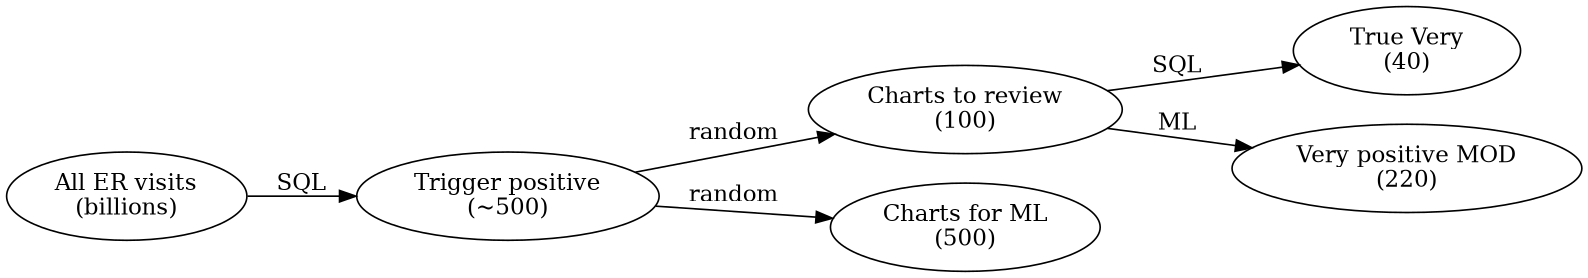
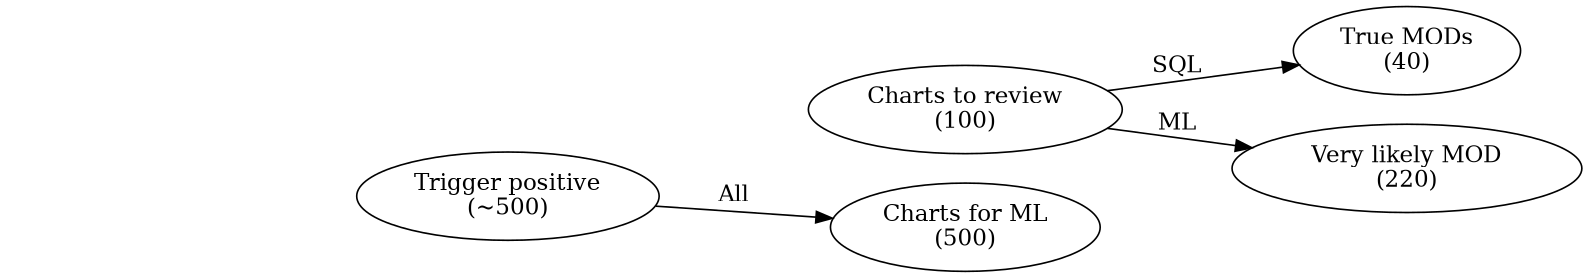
node "True Very (40)": label "True Very (40)" -> "True MODs (40)"
edge "Trigger positive (~500)" -> "Charts to review (100)": removed, label "random"
node "Very positive MOD (220)": label "Very positive MOD (220)" -> "Very likely MOD (220)"
edge "Trigger positive (~500)" -> "Charts for ML (500)": label "random" -> "All"
node "All ER visits (billions)": removed
